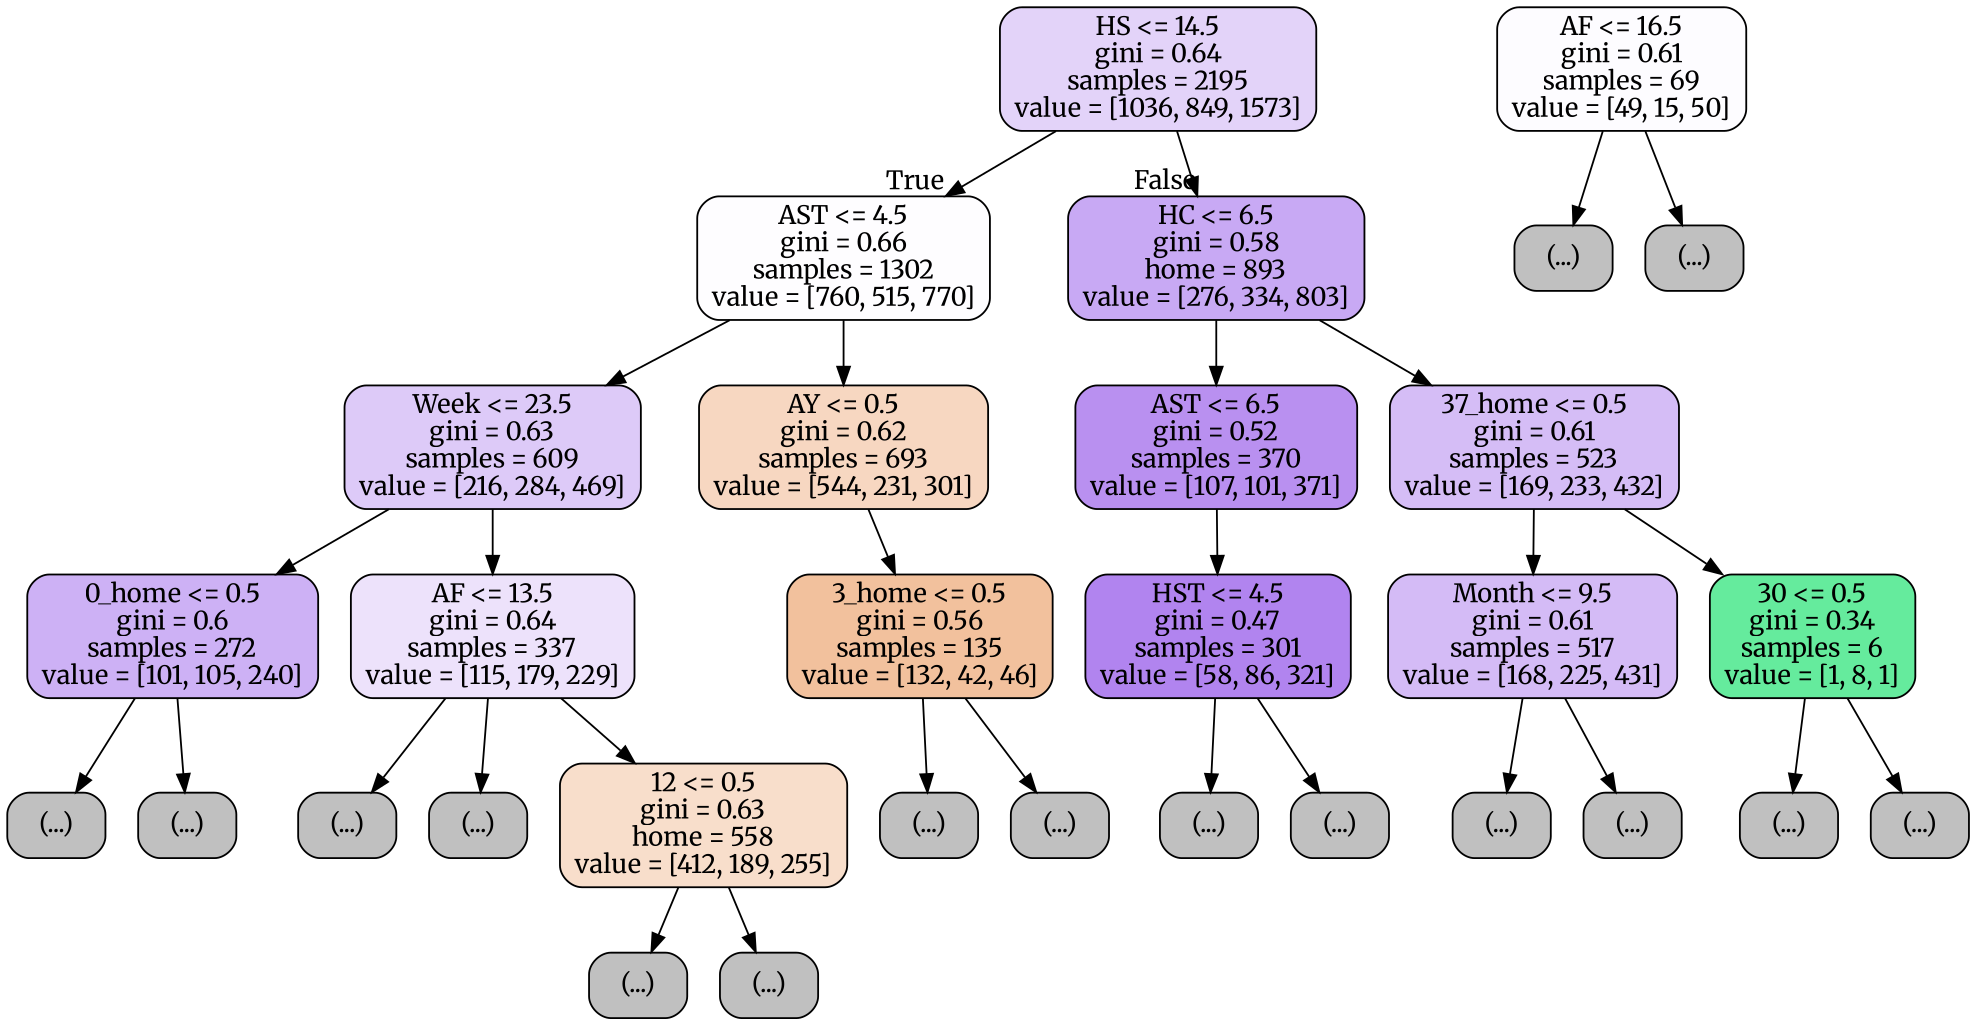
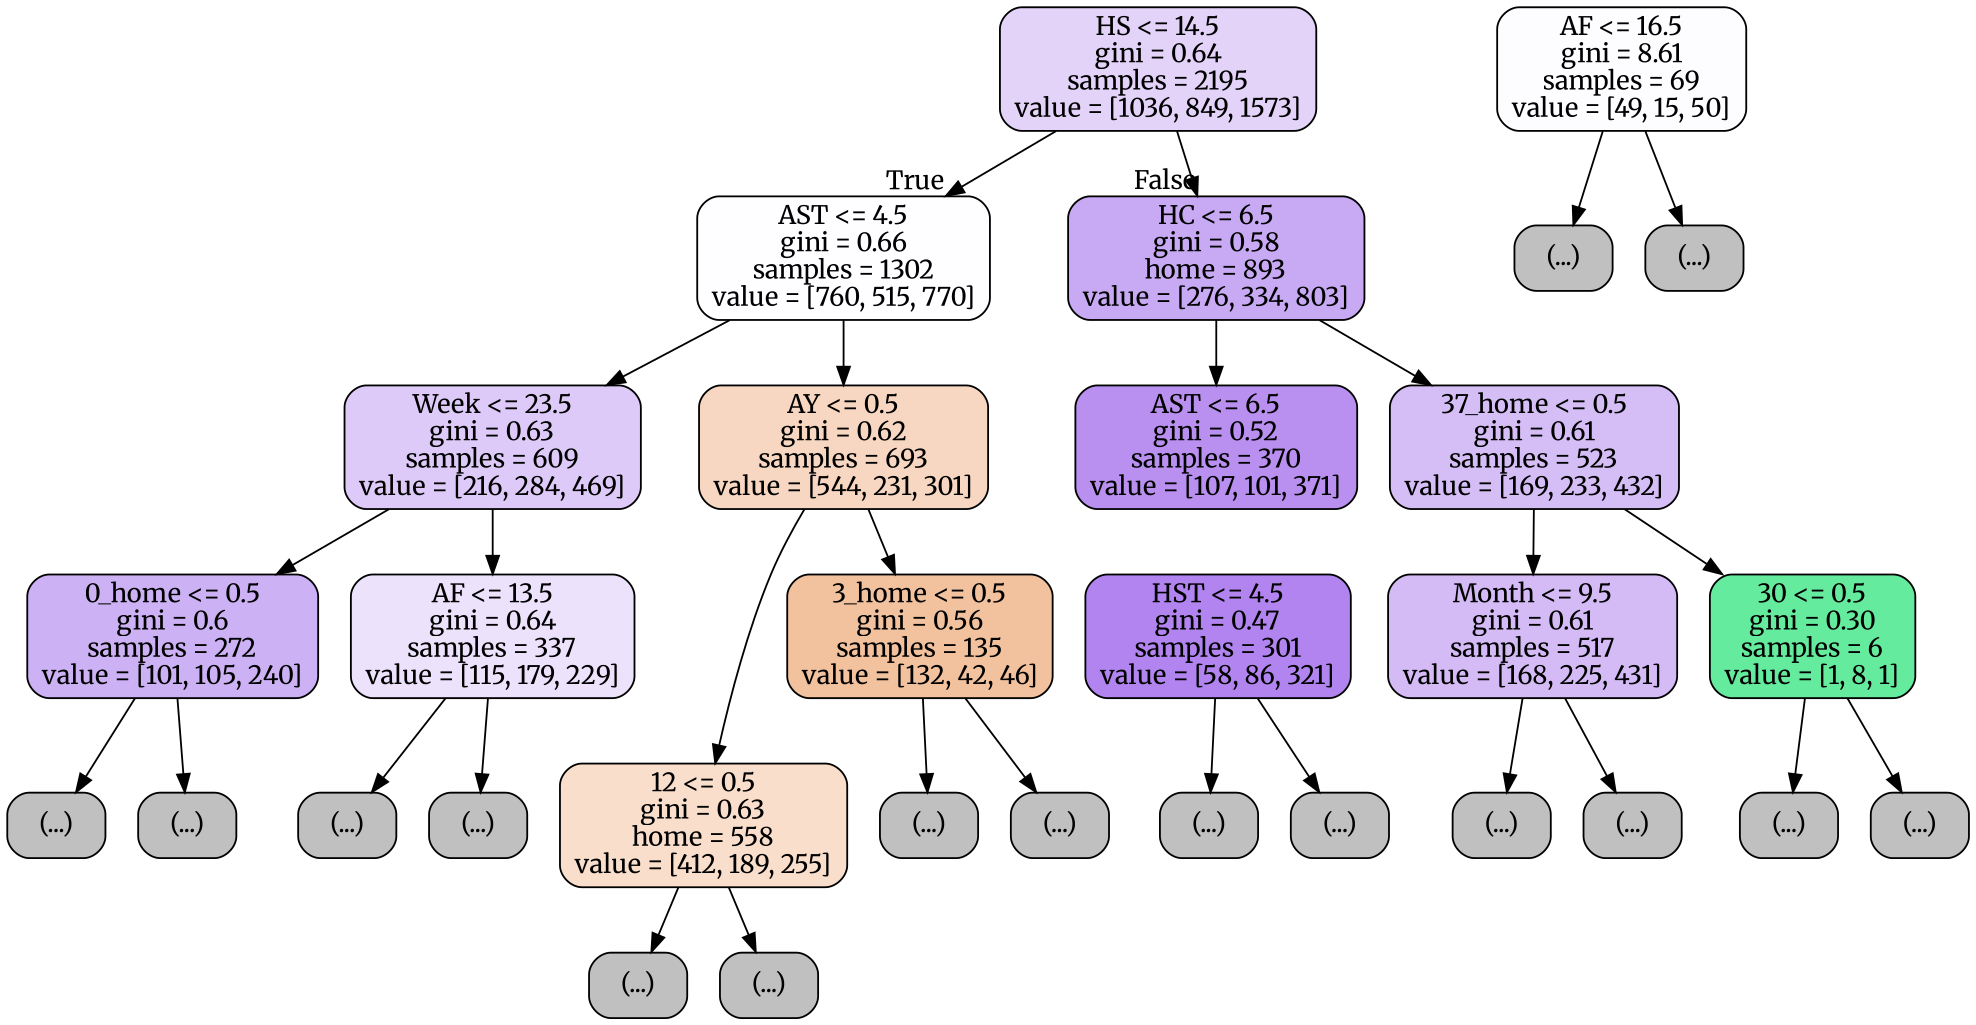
node "AF <= 16.5 gini = 0.61 samples = 69 value = [49, 15, 50]": label "AF <= 16.5 gini = 0.61 samples = 69 value = [49, 15, 50]" -> "AF <= 16.5 gini = 8.61 samples = 69 value = [49, 15, 50]"
edge "AST <= 6.5 gini = 0.52 samples = 370 value = [107, 101, 371]" -> "HST <= 4.5 gini = 0.47 samples = 301 value = [58, 86, 321]": removed
node "30 <= 0.5 gini = 0.34 samples = 6 value = [1, 8, 1]": label "30 <= 0.5 gini = 0.34 samples = 6 value = [1, 8, 1]" -> "30 <= 0.5 gini = 0.30 samples = 6 value = [1, 8, 1]"
edge "AF <= 13.5 gini = 0.64 samples = 337 value = [115, 179, 229]" -> "12 <= 0.5 gini = 0.63 home = 558 value = [412, 189, 255]": now "AY <= 0.5 gini = 0.62 samples = 693 value = [544, 231, 301]" -> "12 <= 0.5 gini = 0.63 home = 558 value = [412, 189, 255]"
